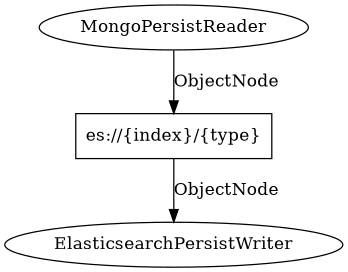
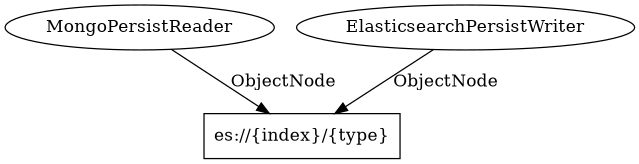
edge "es://{index}/{type}" -> "ElasticsearchPersistWriter": reversed
